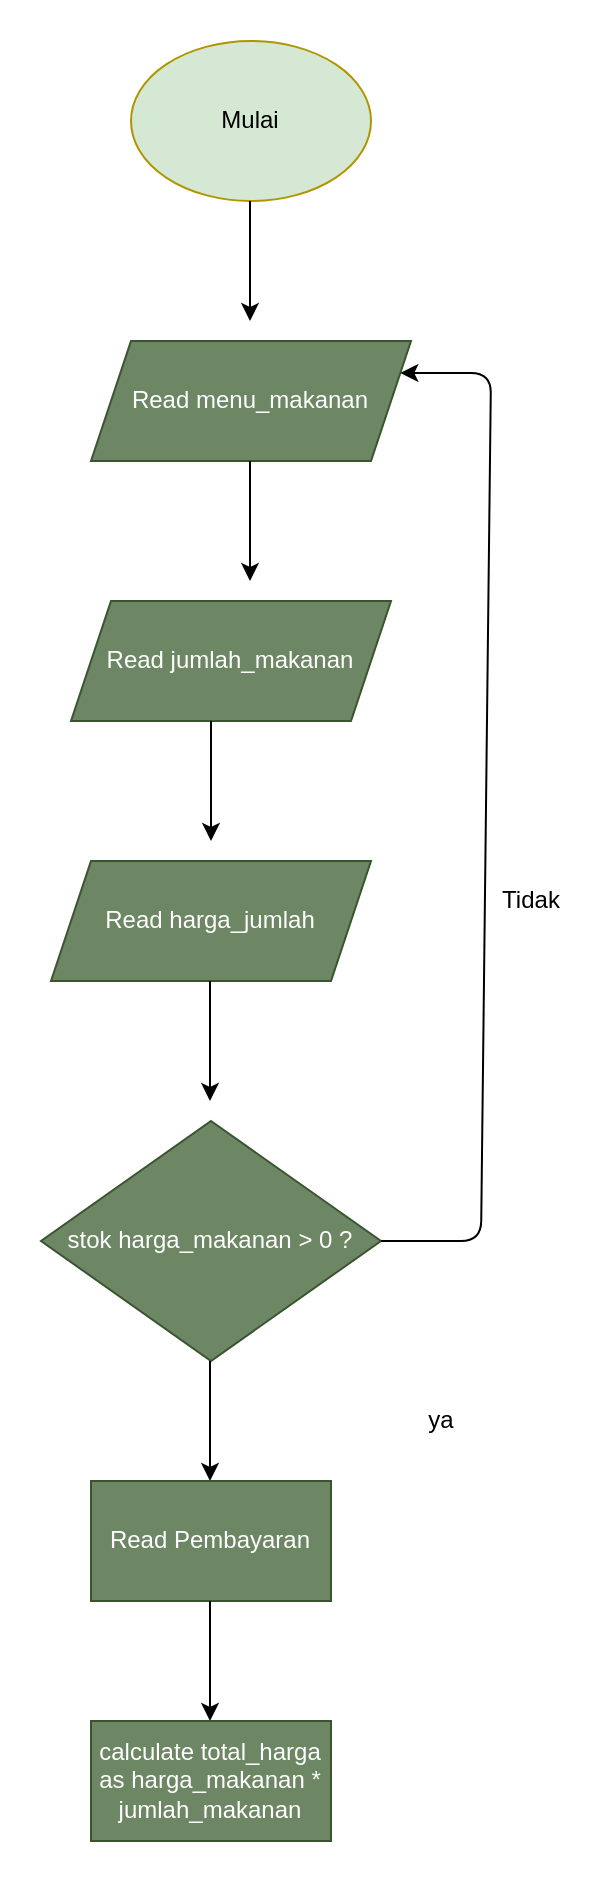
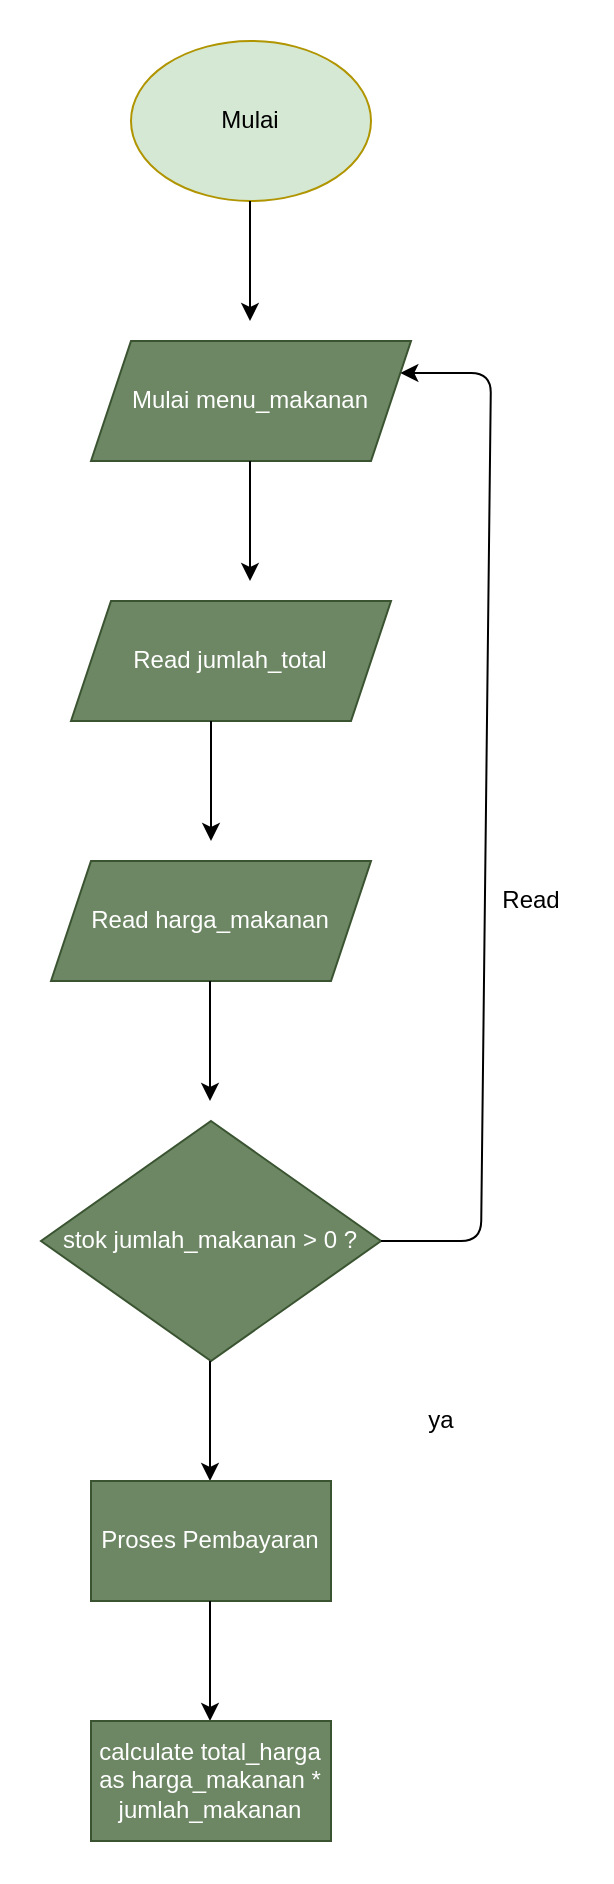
node "Read menu_makanan": label "Read menu_makanan" -> "Mulai menu_makanan"
node "Read jumlah_makanan": label "Read jumlah_makanan" -> "Read jumlah_total"
node "Tidak": label "Tidak" -> "Read"
node "Read harga_jumlah": label "Read harga_jumlah" -> "Read harga_makanan"
node "stok harga_makanan > 0 ?": label "stok harga_makanan > 0 ?" -> "stok jumlah_makanan > 0 ?"
node "Read Pembayaran": label "Read Pembayaran" -> "Proses Pembayaran"
